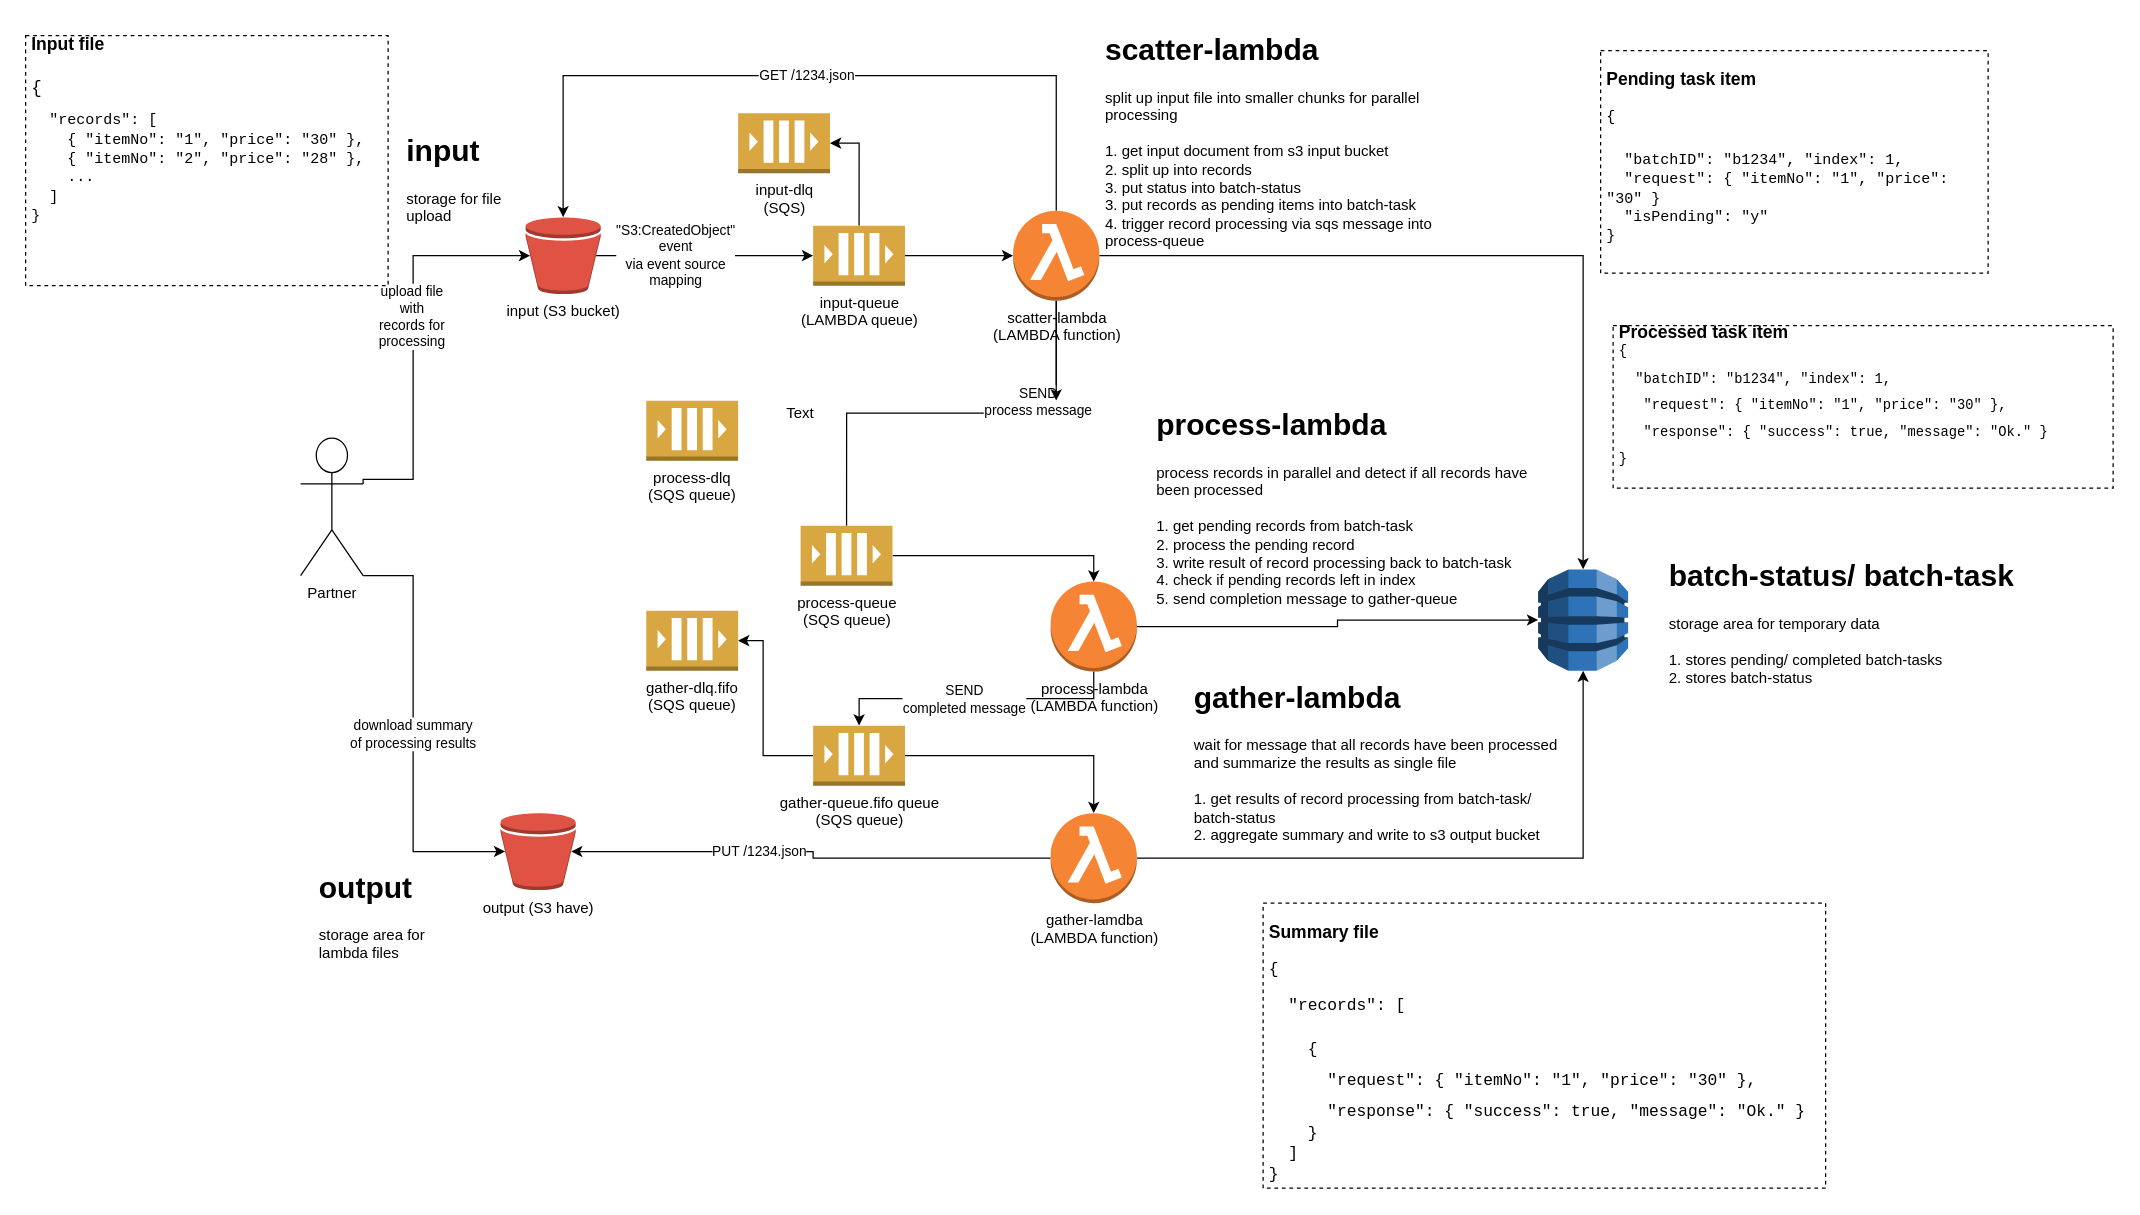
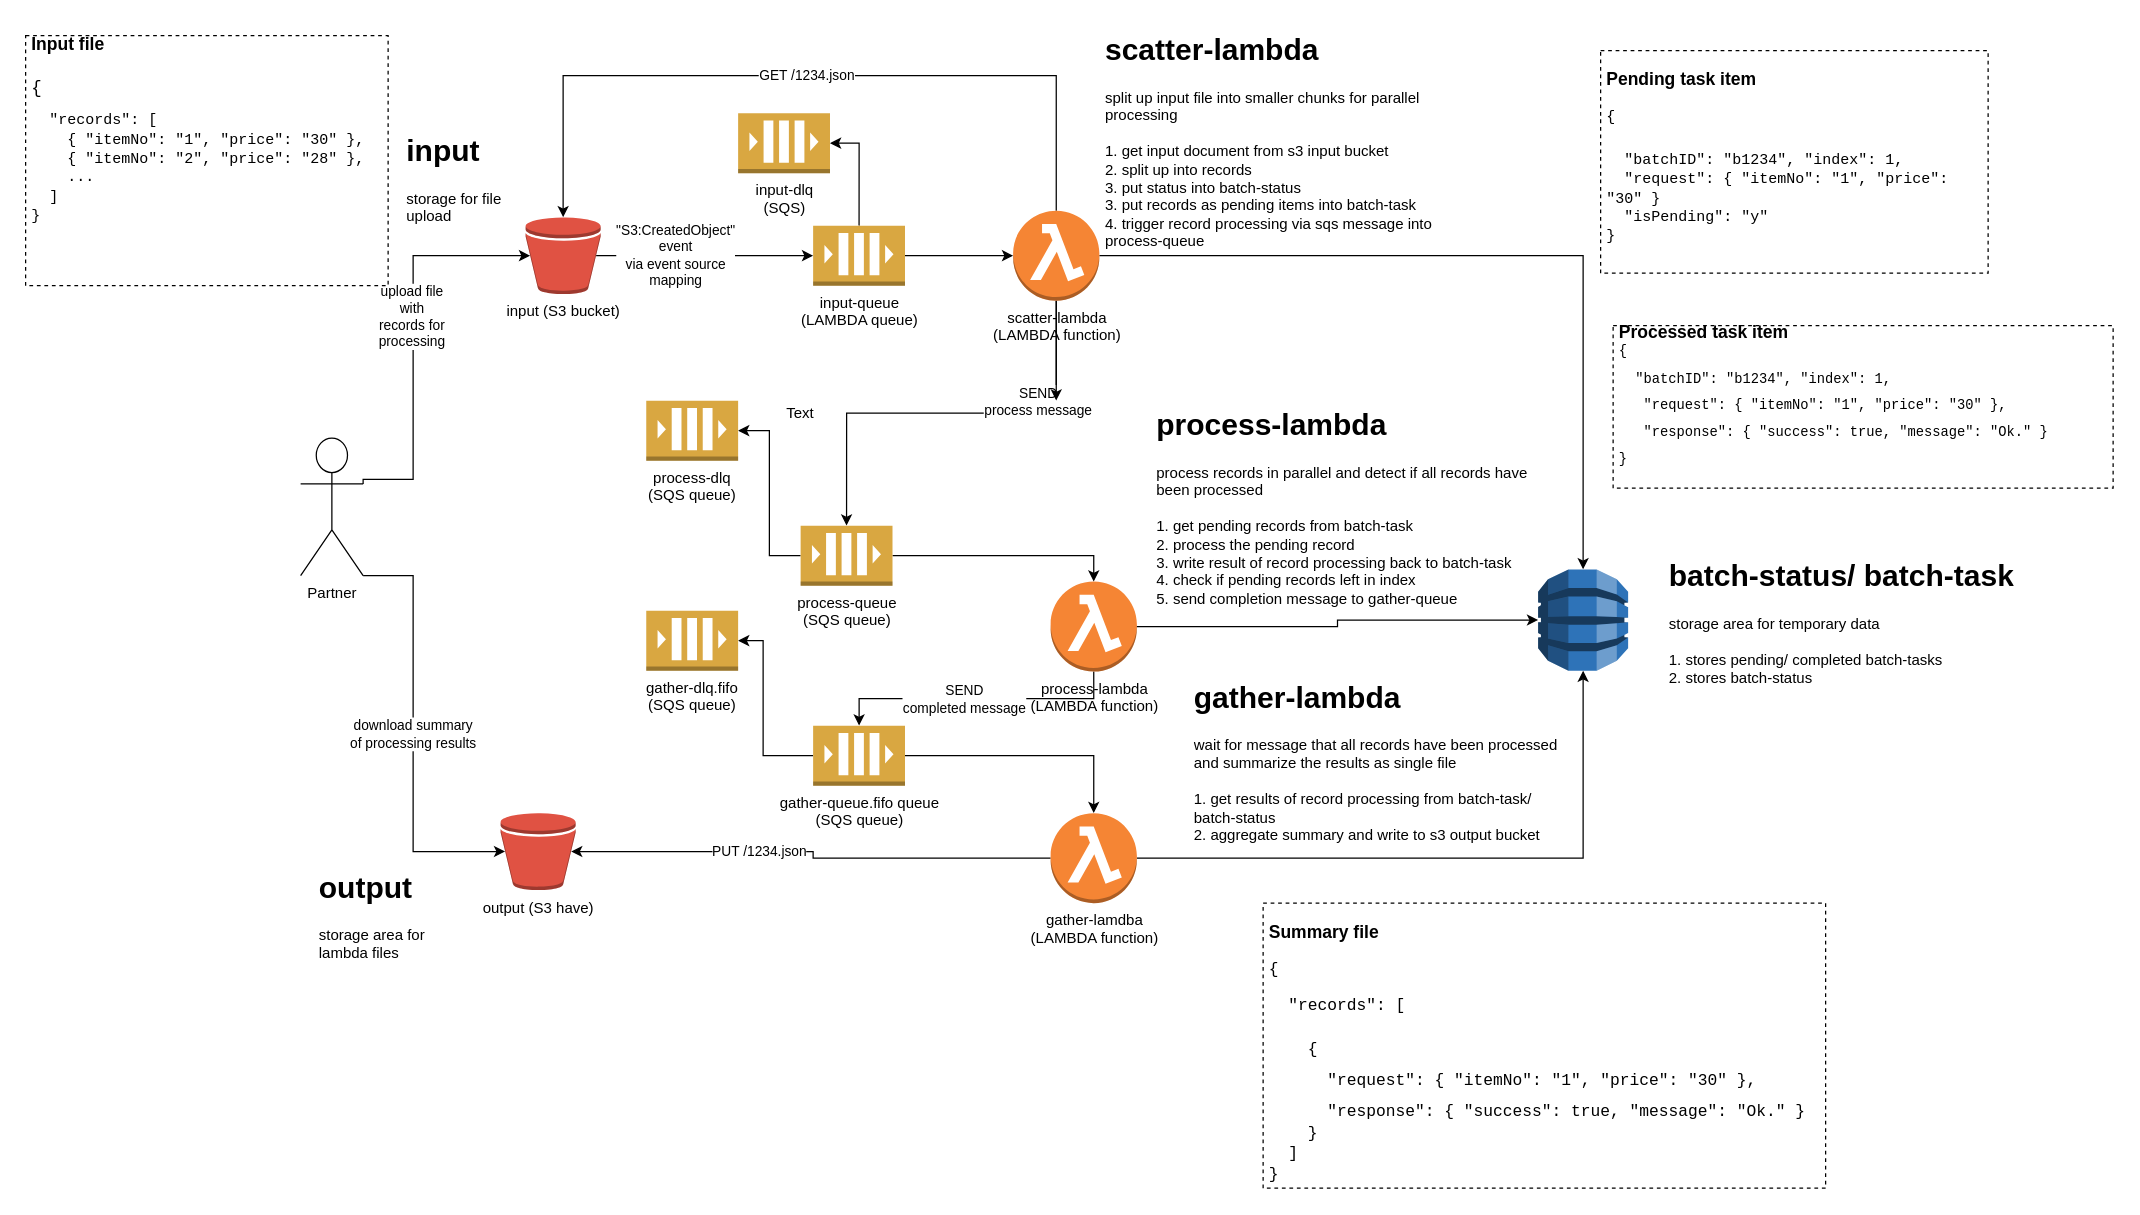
edge "process-queue (SQS queue)" -> "process-dlq (SQS queue)": added
edge "scatter-lambda (LAMBDA function)" -- "process-queue (SQS queue)": arrowhead none -> classic
